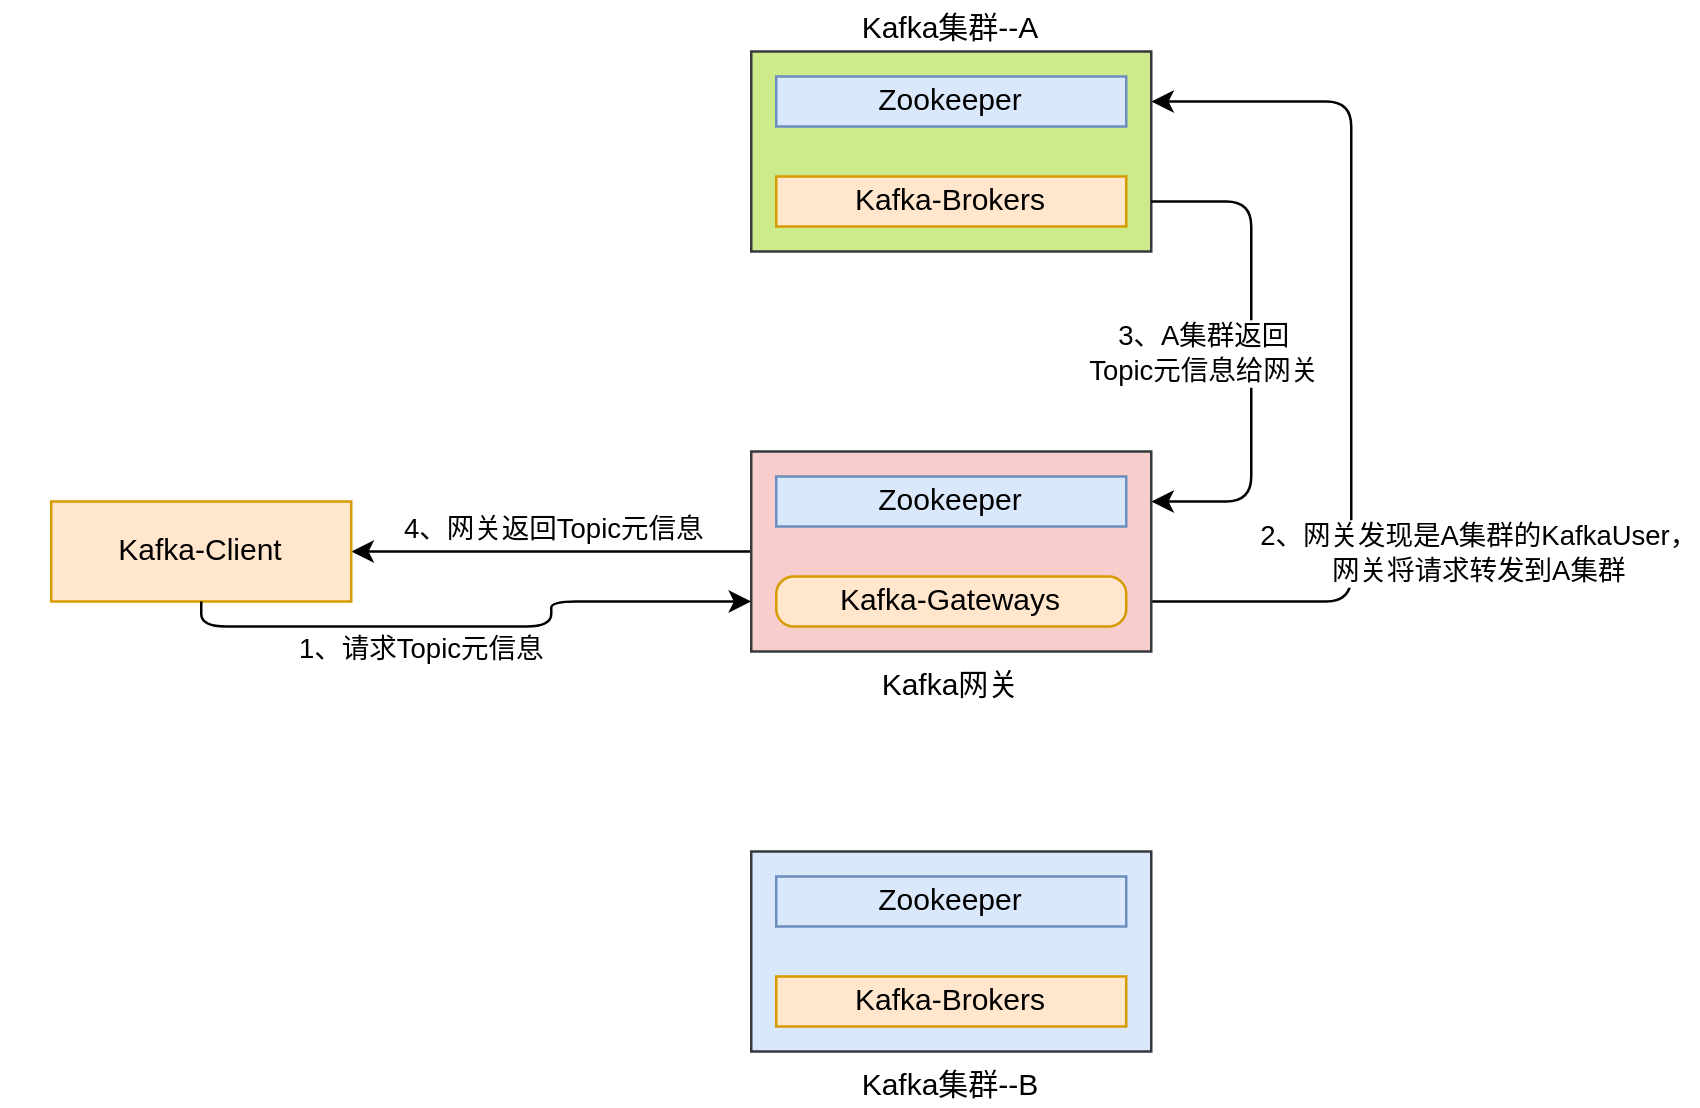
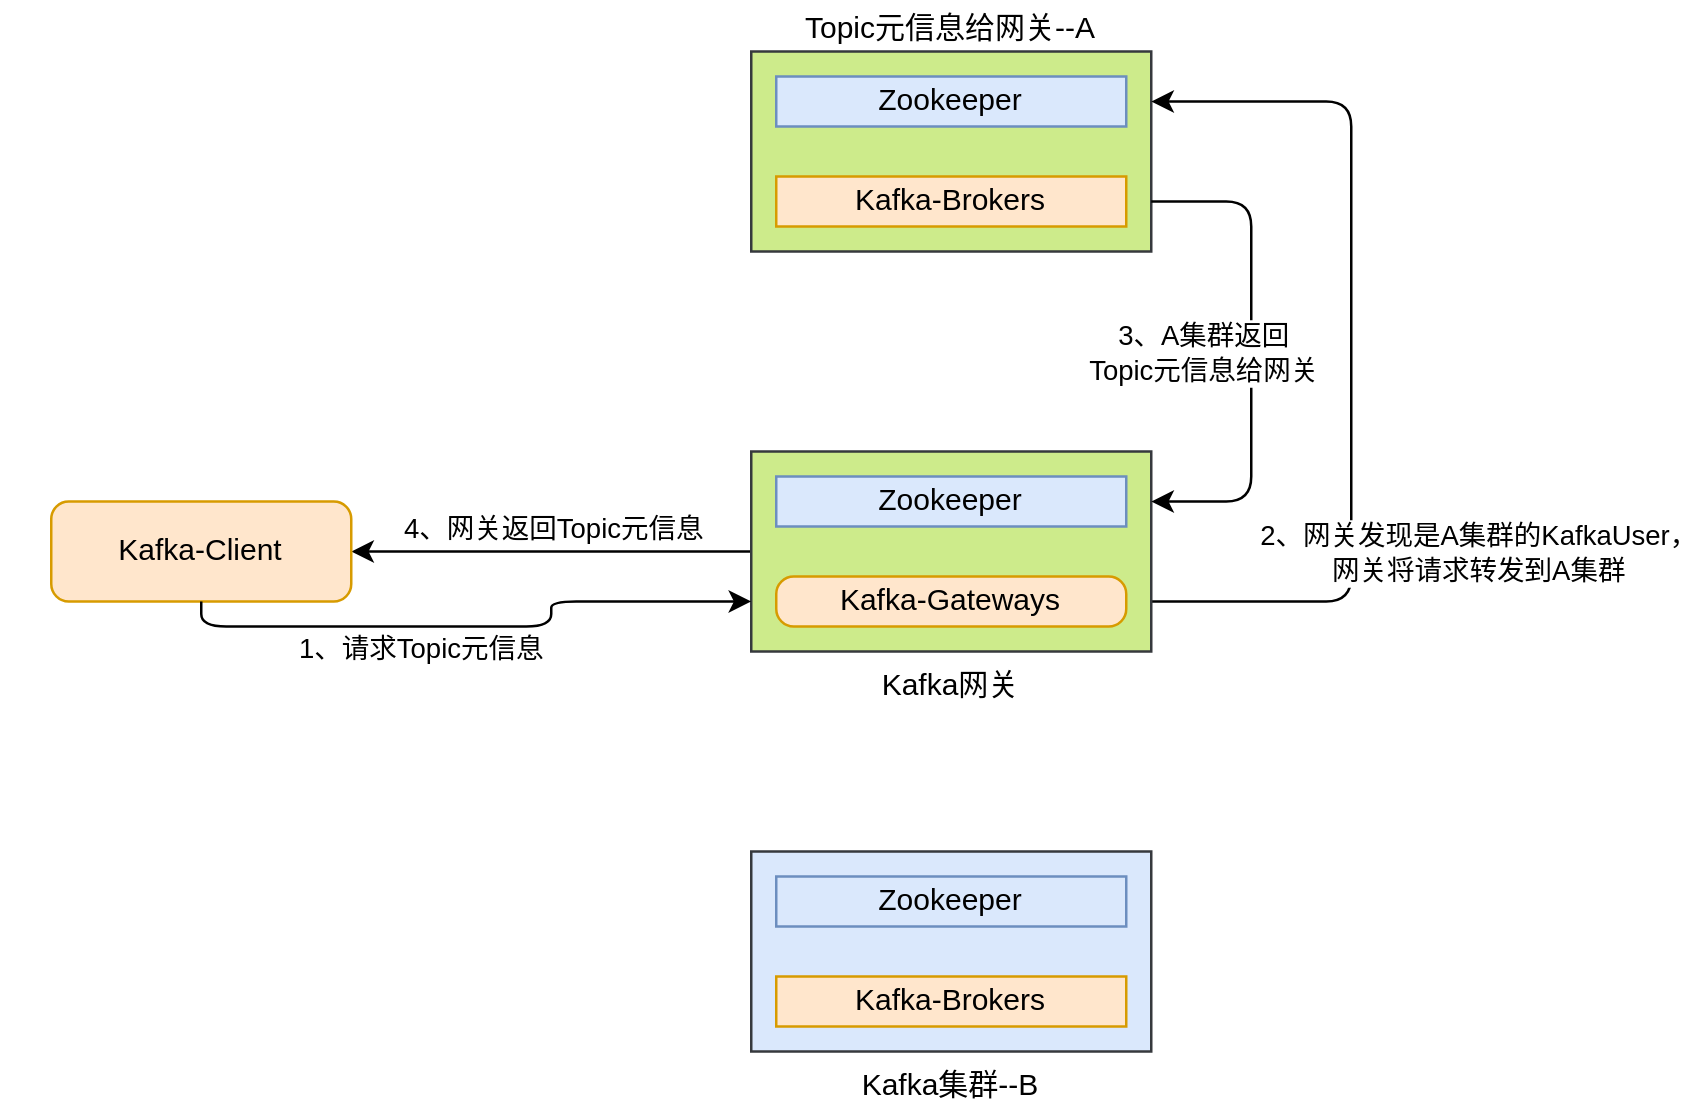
node "Kafka集群--A": label "Kafka集群--A" -> "Topic元信息给网关--A"
node "Kafka-Client": shape rectangle -> rounded rectangle
node "Kafka网关": fillcolor #f8cecc -> #cdeb8b
